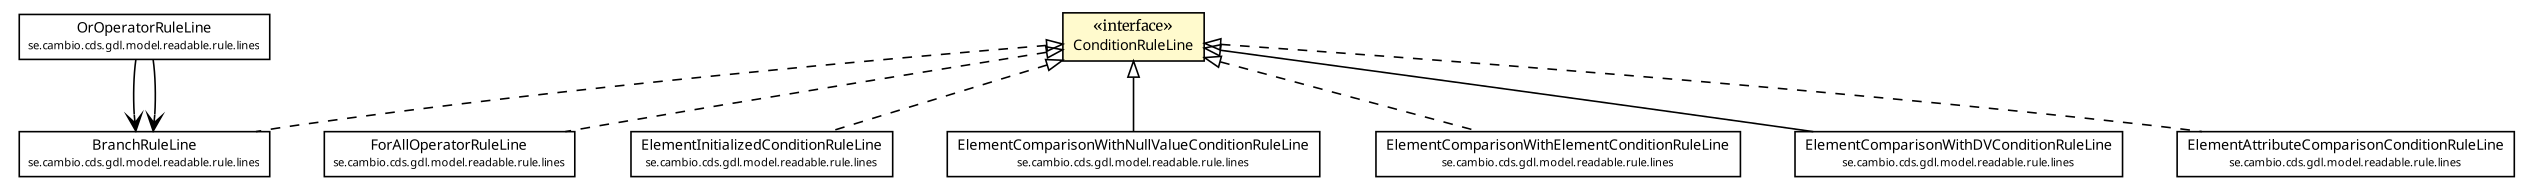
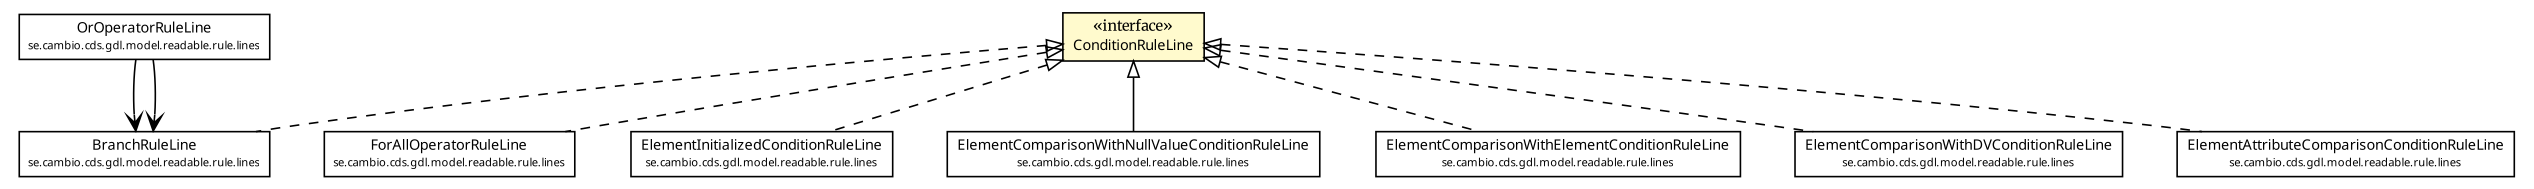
edge "ElementComparisonWithDVConditionRuleLine" -> "ConditionRuleLine": style solid -> dashed
